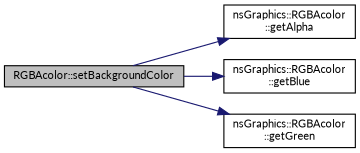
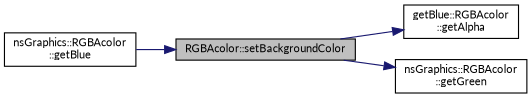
node "nsGraphics::RGBAcolor ::getAlpha": label "nsGraphics::RGBAcolor ::getAlpha" -> "getBlue::RGBAcolor ::getAlpha"
edge "RGBAcolor::setBackgroundColor" -> "nsGraphics::RGBAcolor ::getBlue": reversed
